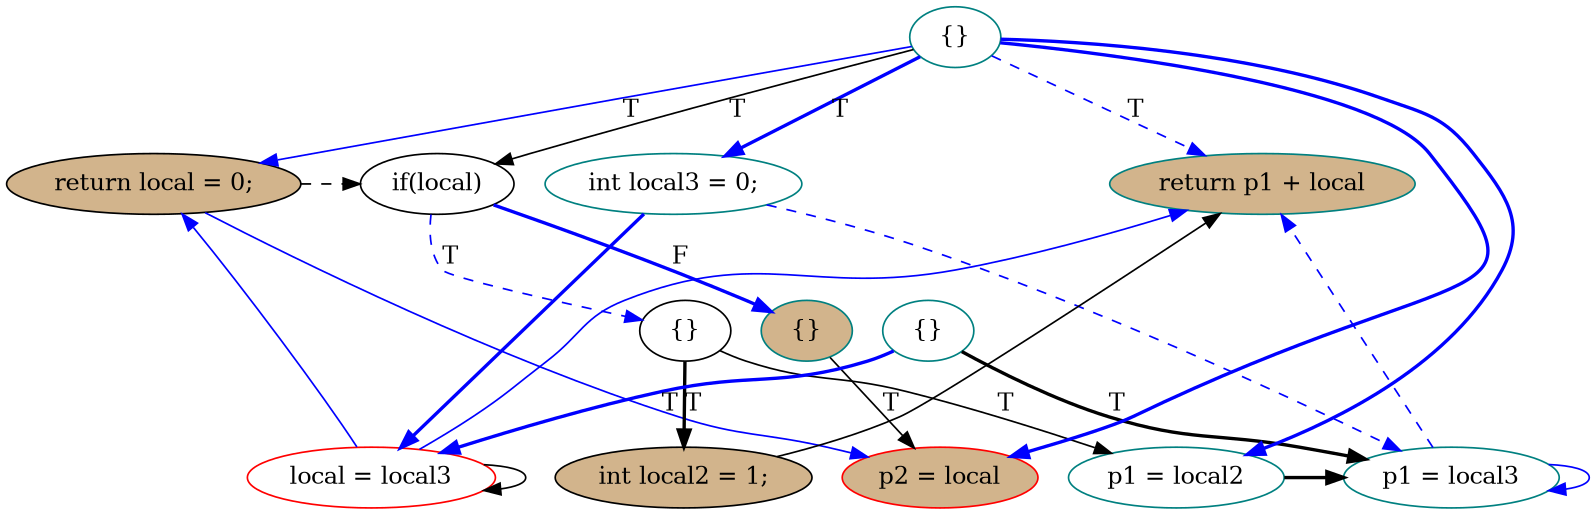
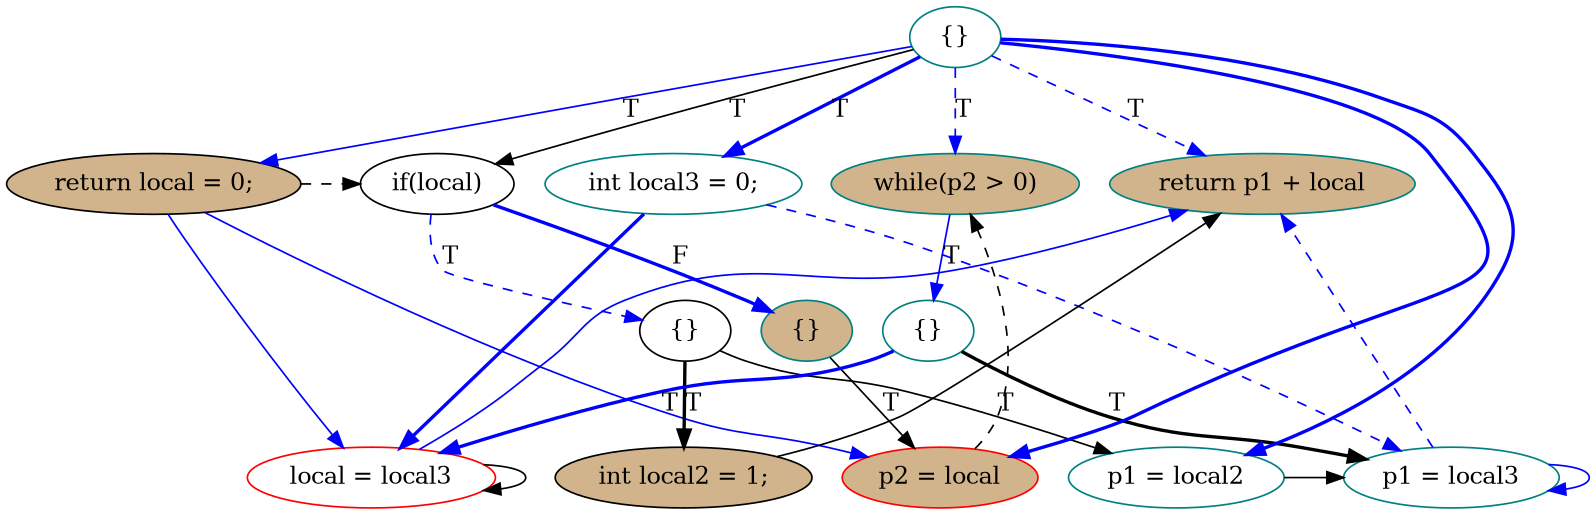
node "while(p2 > 0)": added
edge "local = local3" -> "return local = 0;": reversed
edge "p1 = local2" -> "p1 = local3": style bold -> solid
